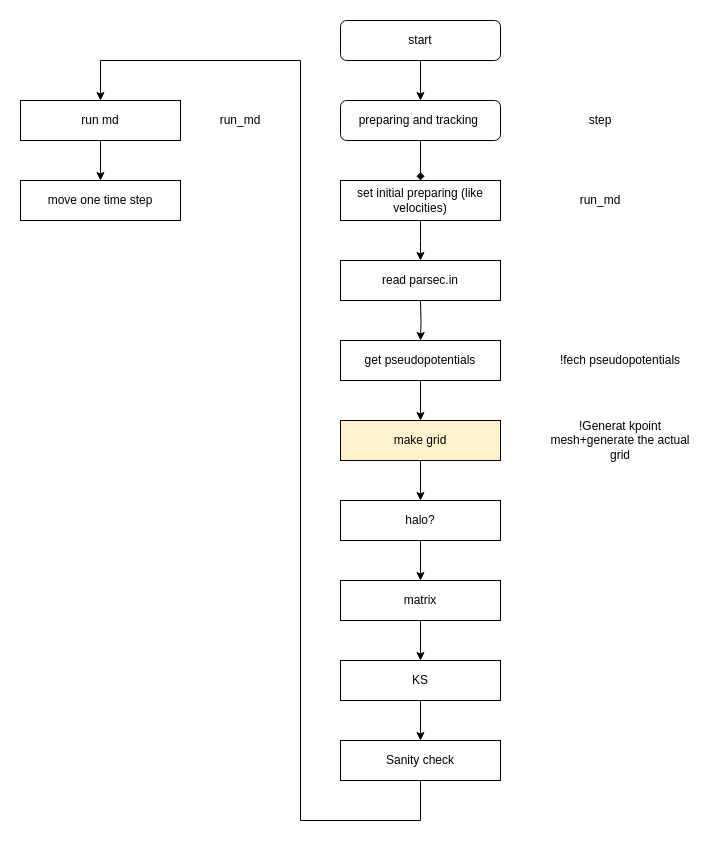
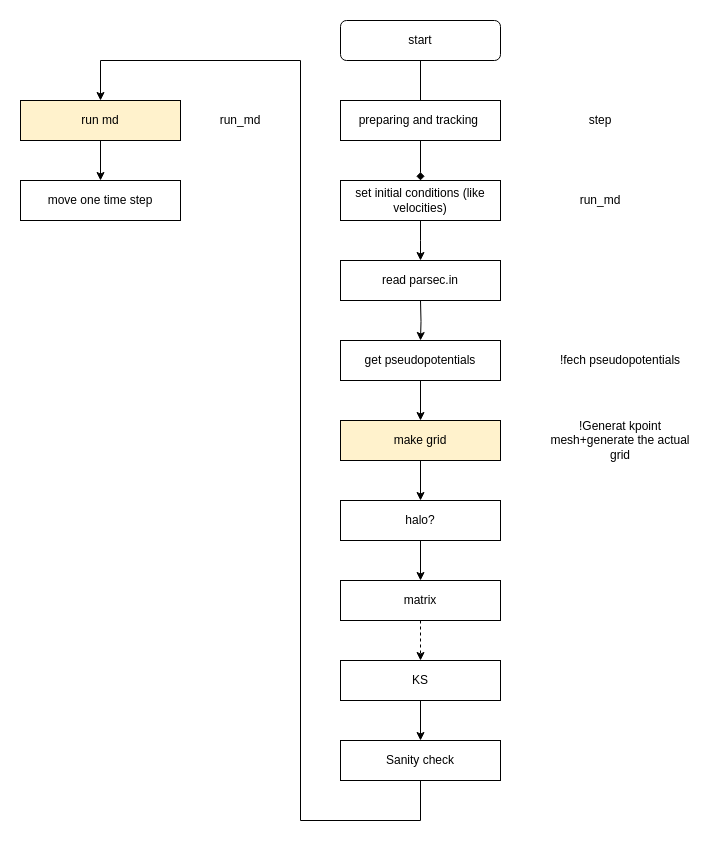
edge "start" -> "preparing and tracking": arrowhead classic -> none
node "run md": fillcolor #ffffff -> #fff2cc
node "preparing and tracking": shape rounded rectangle -> rectangle
node "set initial preparing (like velocities)": label "set initial preparing (like velocities)" -> "set initial conditions (like velocities)"
edge "matrix" -> "KS": style solid -> dashed
